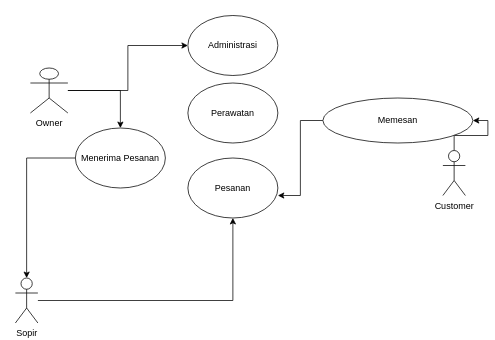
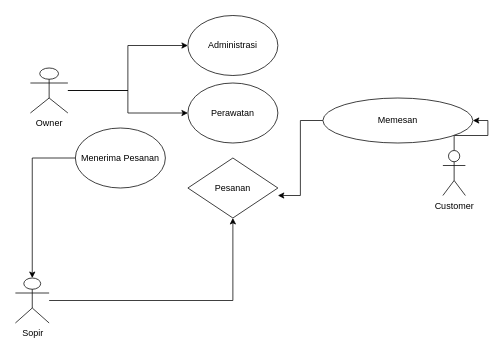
edge "Owner" -> "Menerima Pesanan": removed
edge "Owner" -> "Perawatan": added
node "Pesanan": shape ellipse -> diamond
node "Sopir": size 23x45 -> 34x45
